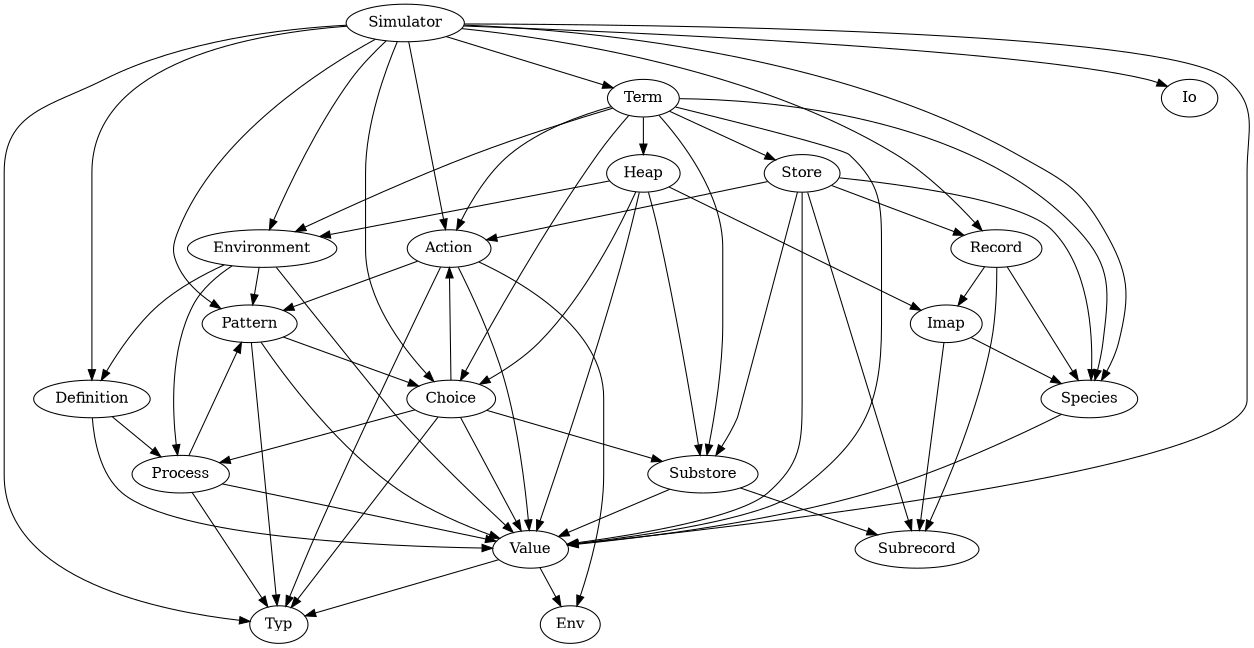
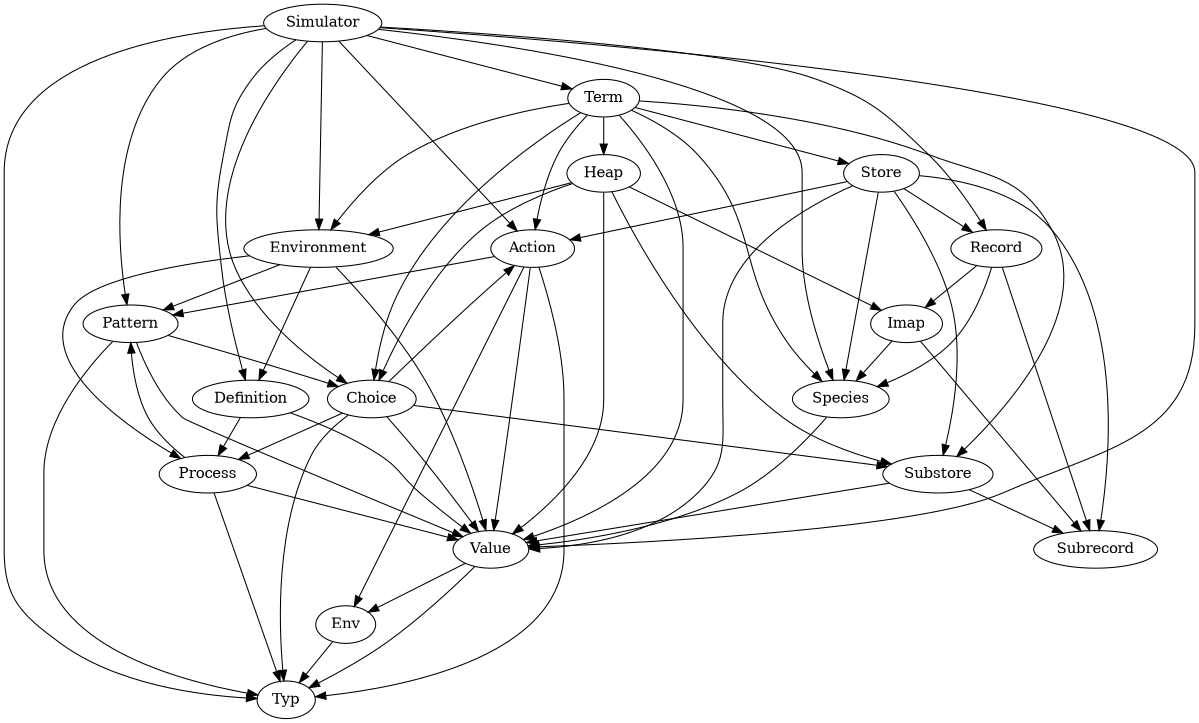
node "Io": removed
edge "Env" -> "Typ": added
